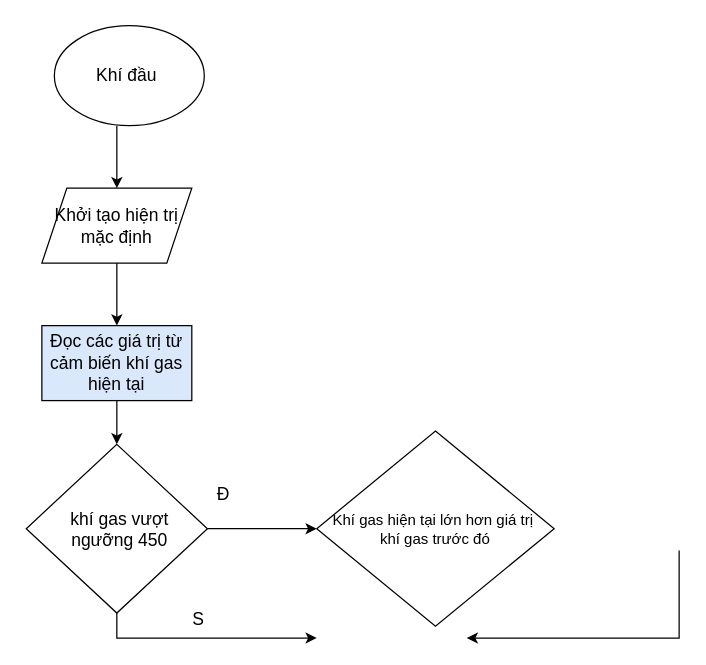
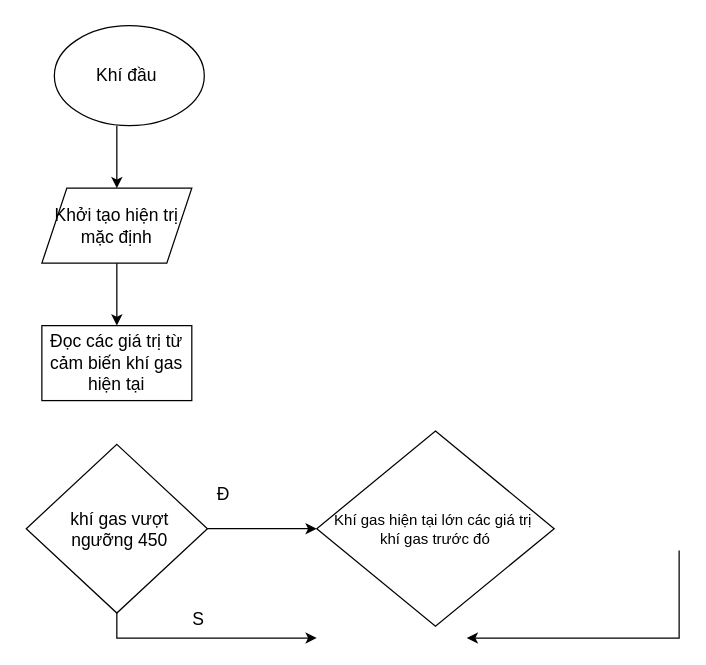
node "Đọc các giá trị từ cảm biến khí gas hiện tại": fillcolor #dae8fc -> #ffffff
edge "Đọc các giá trị từ cảm biến khí gas hiện tại" -> "khí gas vượt ngưỡng 450": removed
node "Khí gas hiện tại lớn hơn giá trị khí gas trước đó": label "Khí gas hiện tại lớn hơn giá trị khí gas trước đó" -> "Khí gas hiện tại lớn các giá trị khí gas trước đó"
